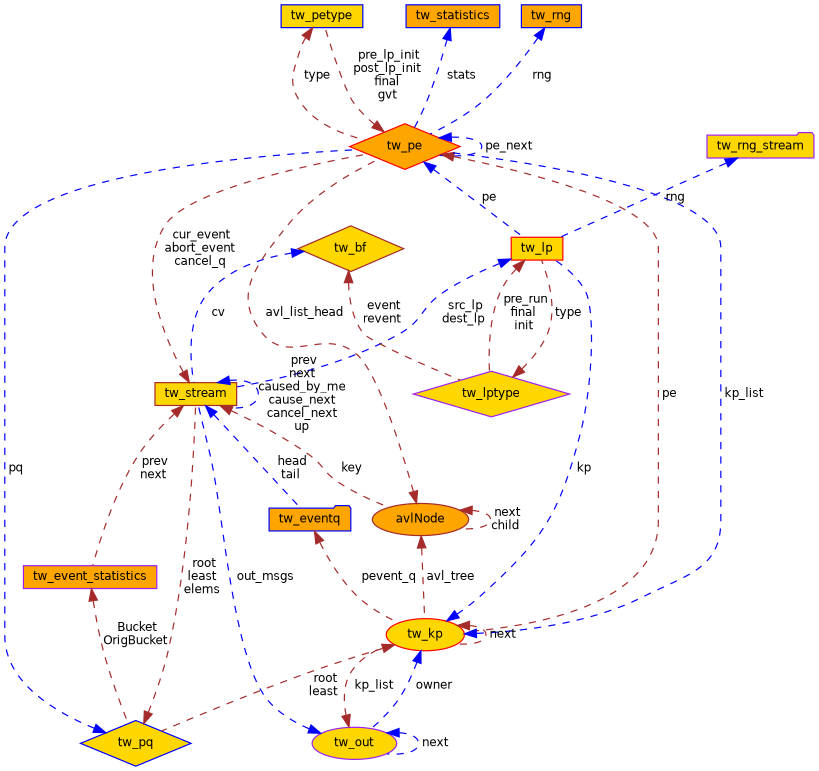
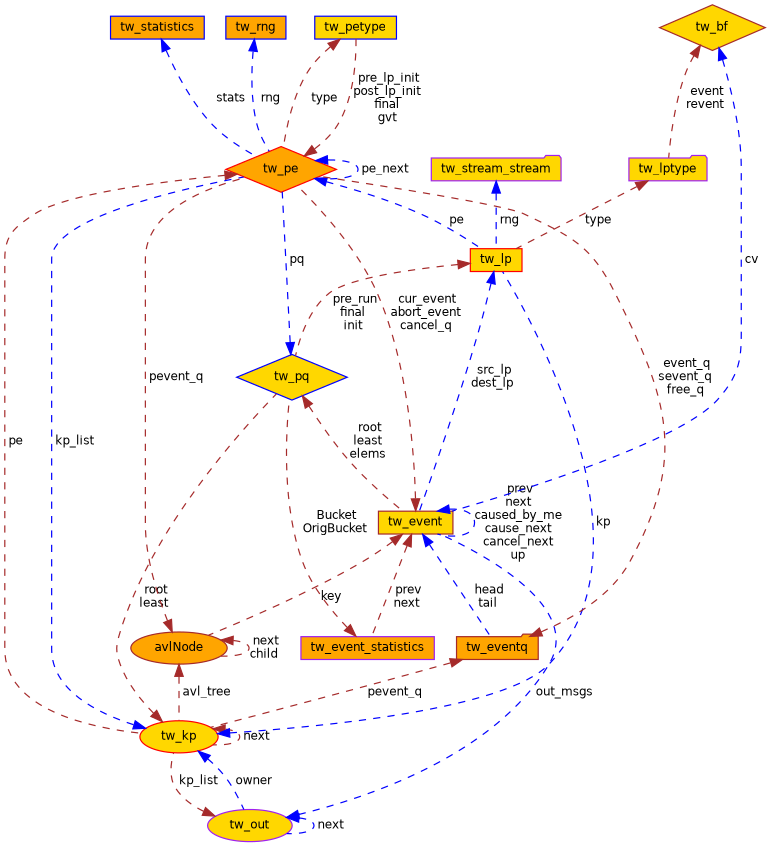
node "tw_rng_stream": label "tw_rng_stream" -> "tw_stream_stream"
edge "tw_pe" -> "avlNode": label " avl_list_head" -> " pevent_q"
edge "tw_lptype" -> "tw_lp": now "tw_pq" -> "tw_lp"
edge "tw_pe" -> "tw_eventq": added, label "event_q sevent_q free_q"
node "tw_stream": label "tw_stream" -> "tw_event"
node "tw_lptype": shape diamond -> folder
node "tw_eventq": color blue -> brown
